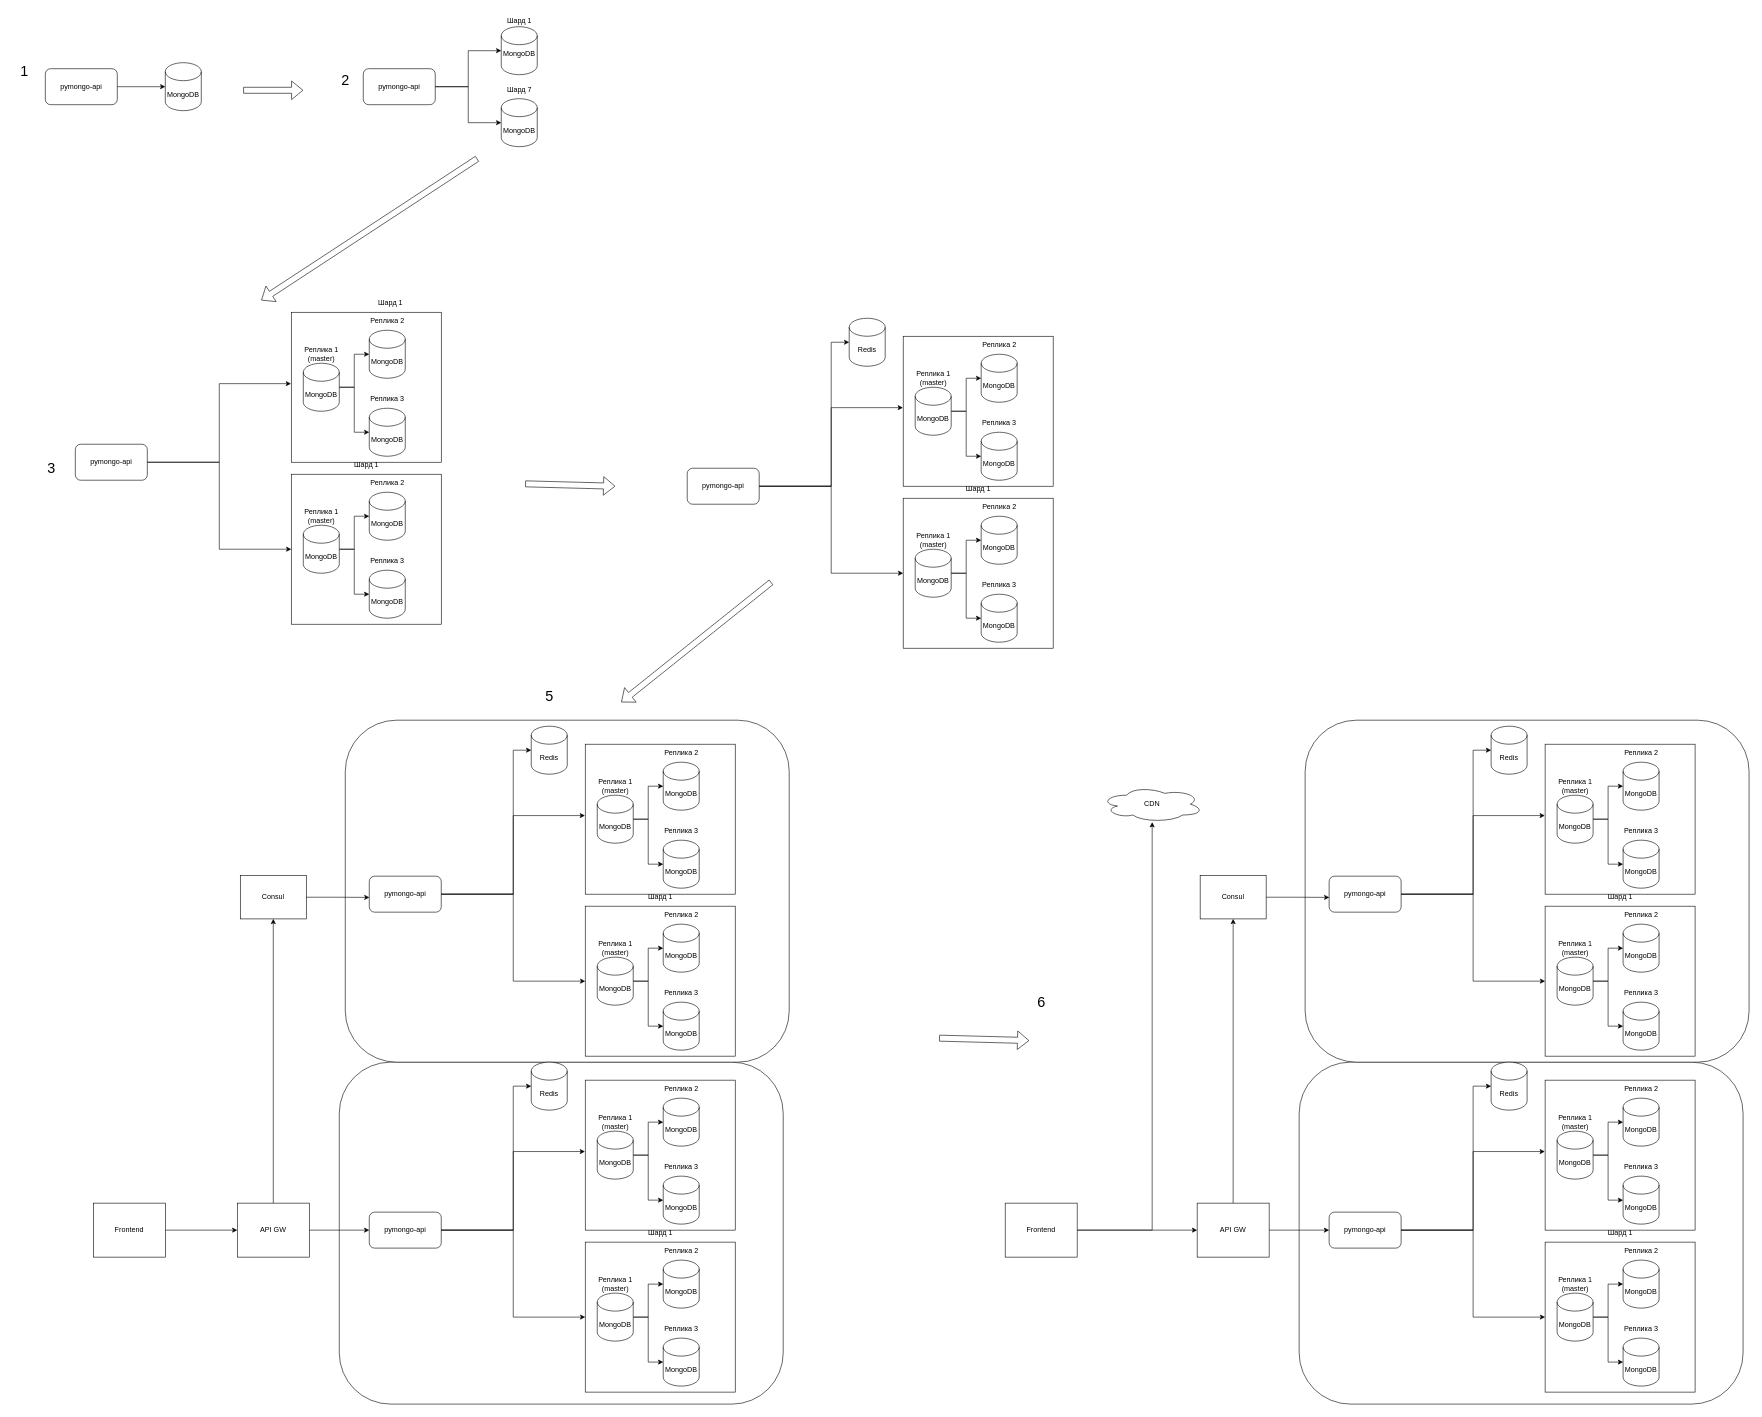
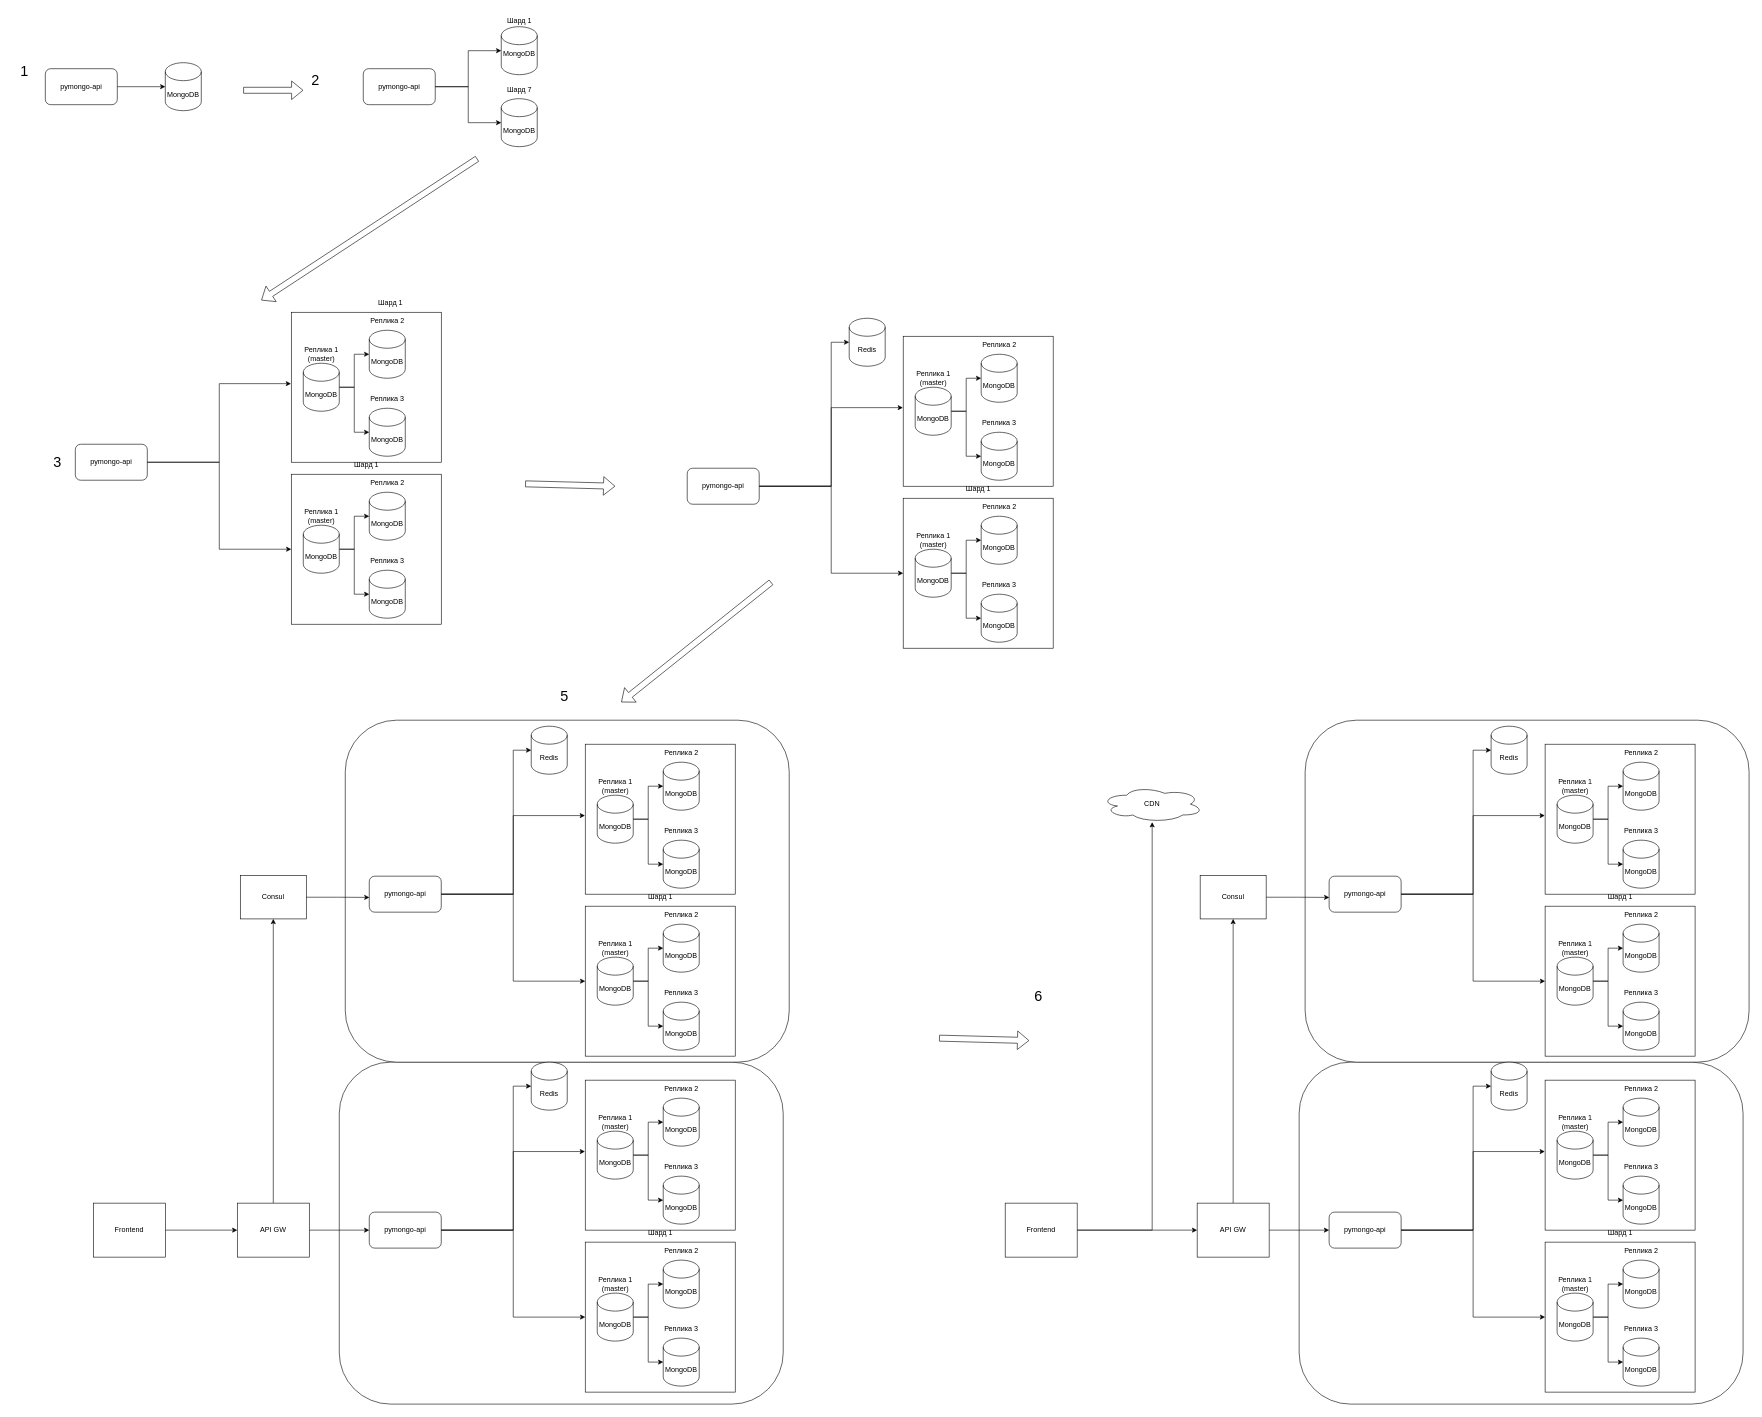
node "2": moved (345, 81) -> (315, 81)
node "3": moved (51, 468) -> (57, 462)
node "5": moved (549, 696) -> (564, 696)
node "6": moved (1041, 1002) -> (1038, 996)
